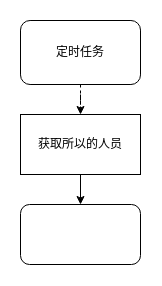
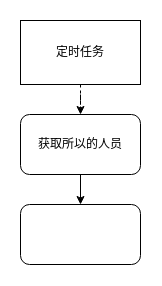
node "定时任务": shape rounded rectangle -> rectangle
node "获取所以的人员": shape rectangle -> rounded rectangle
